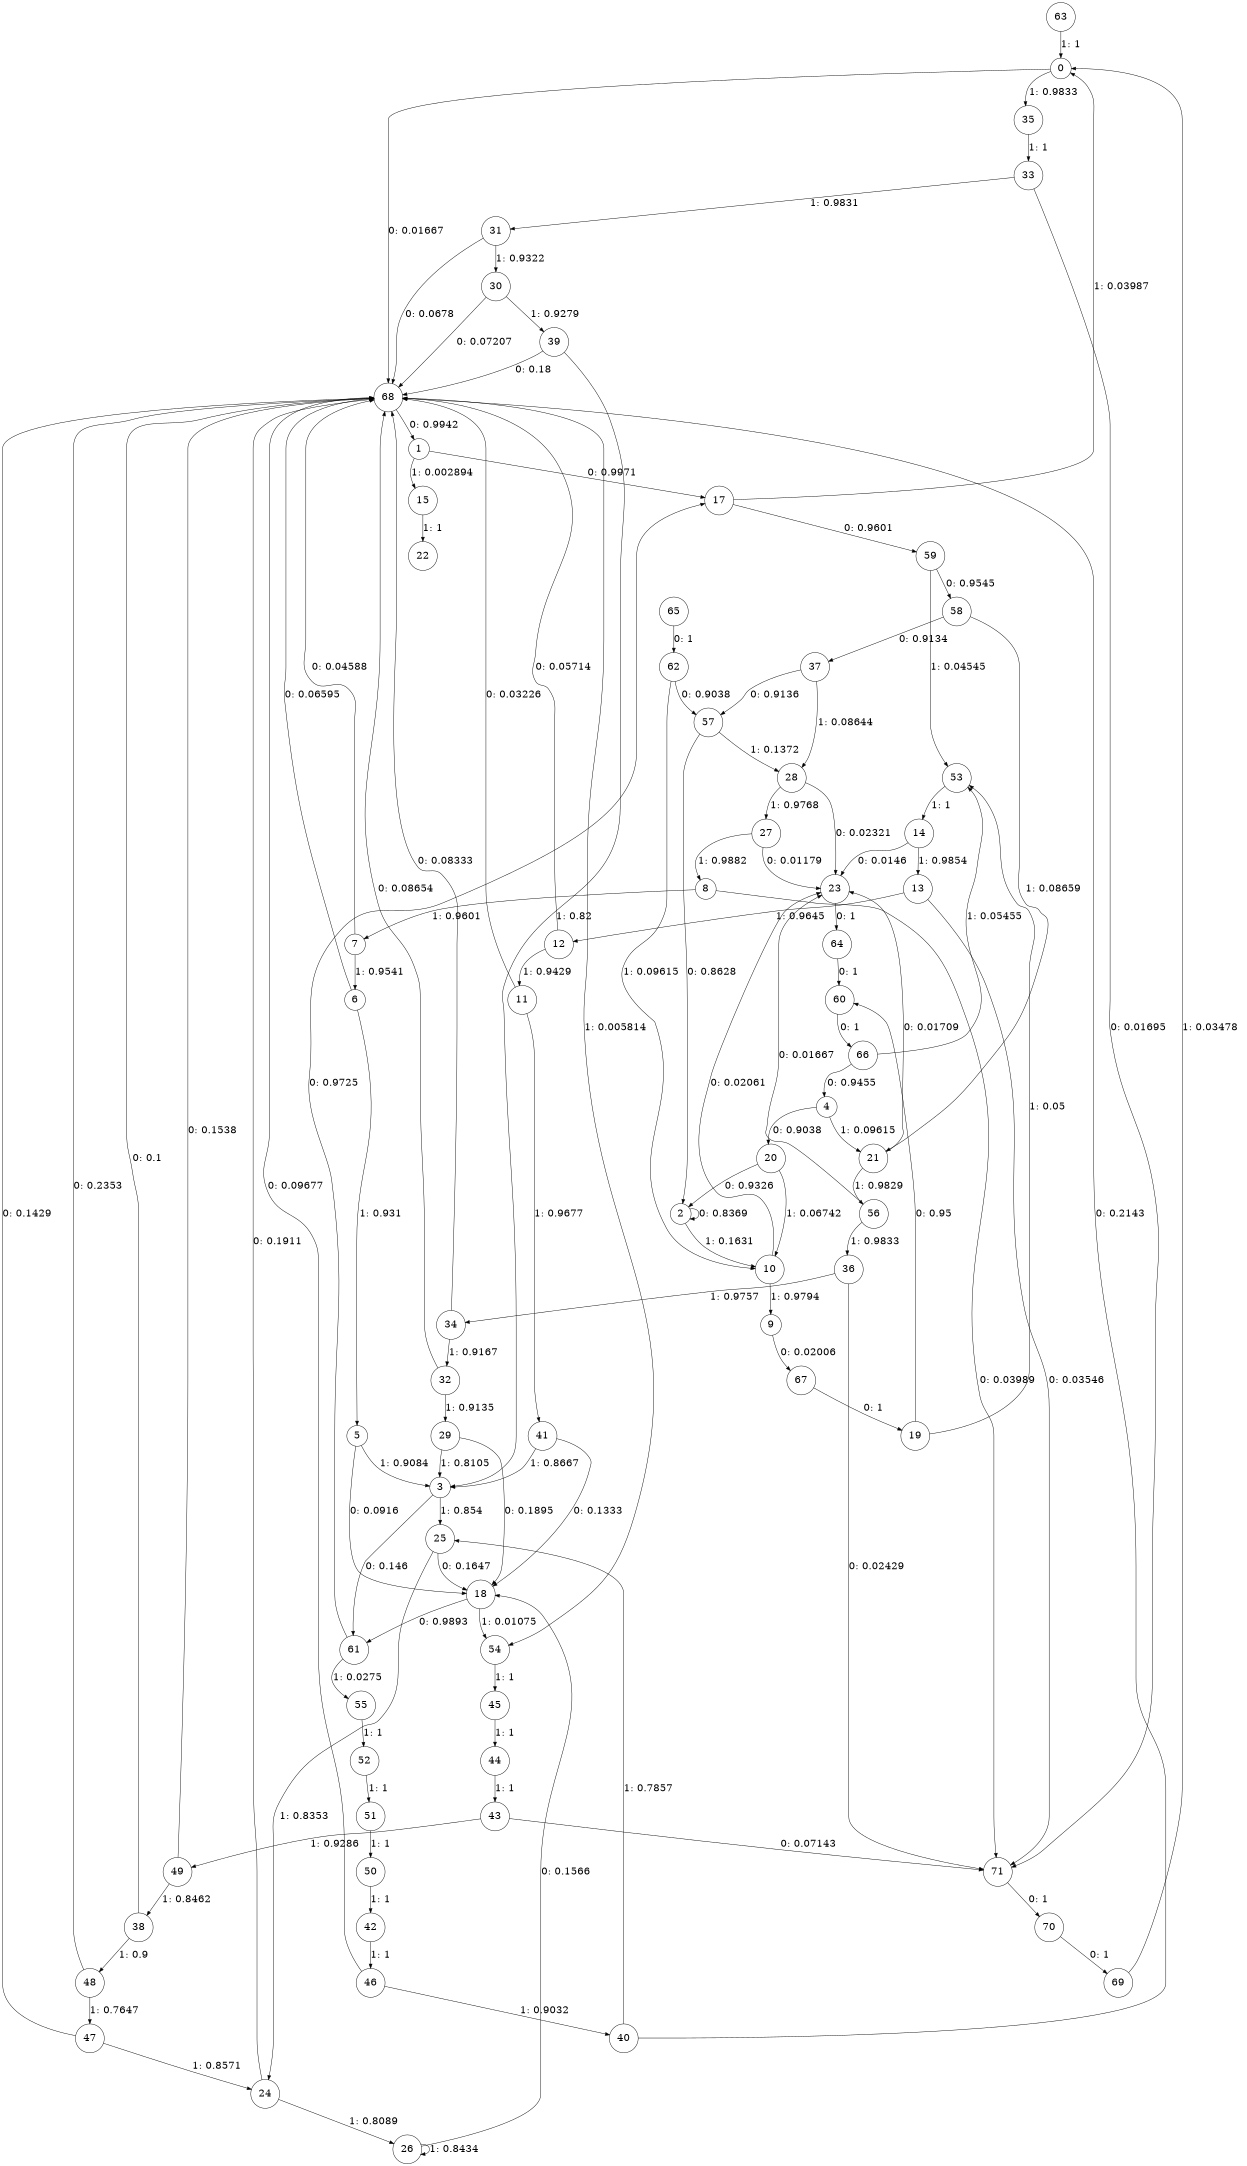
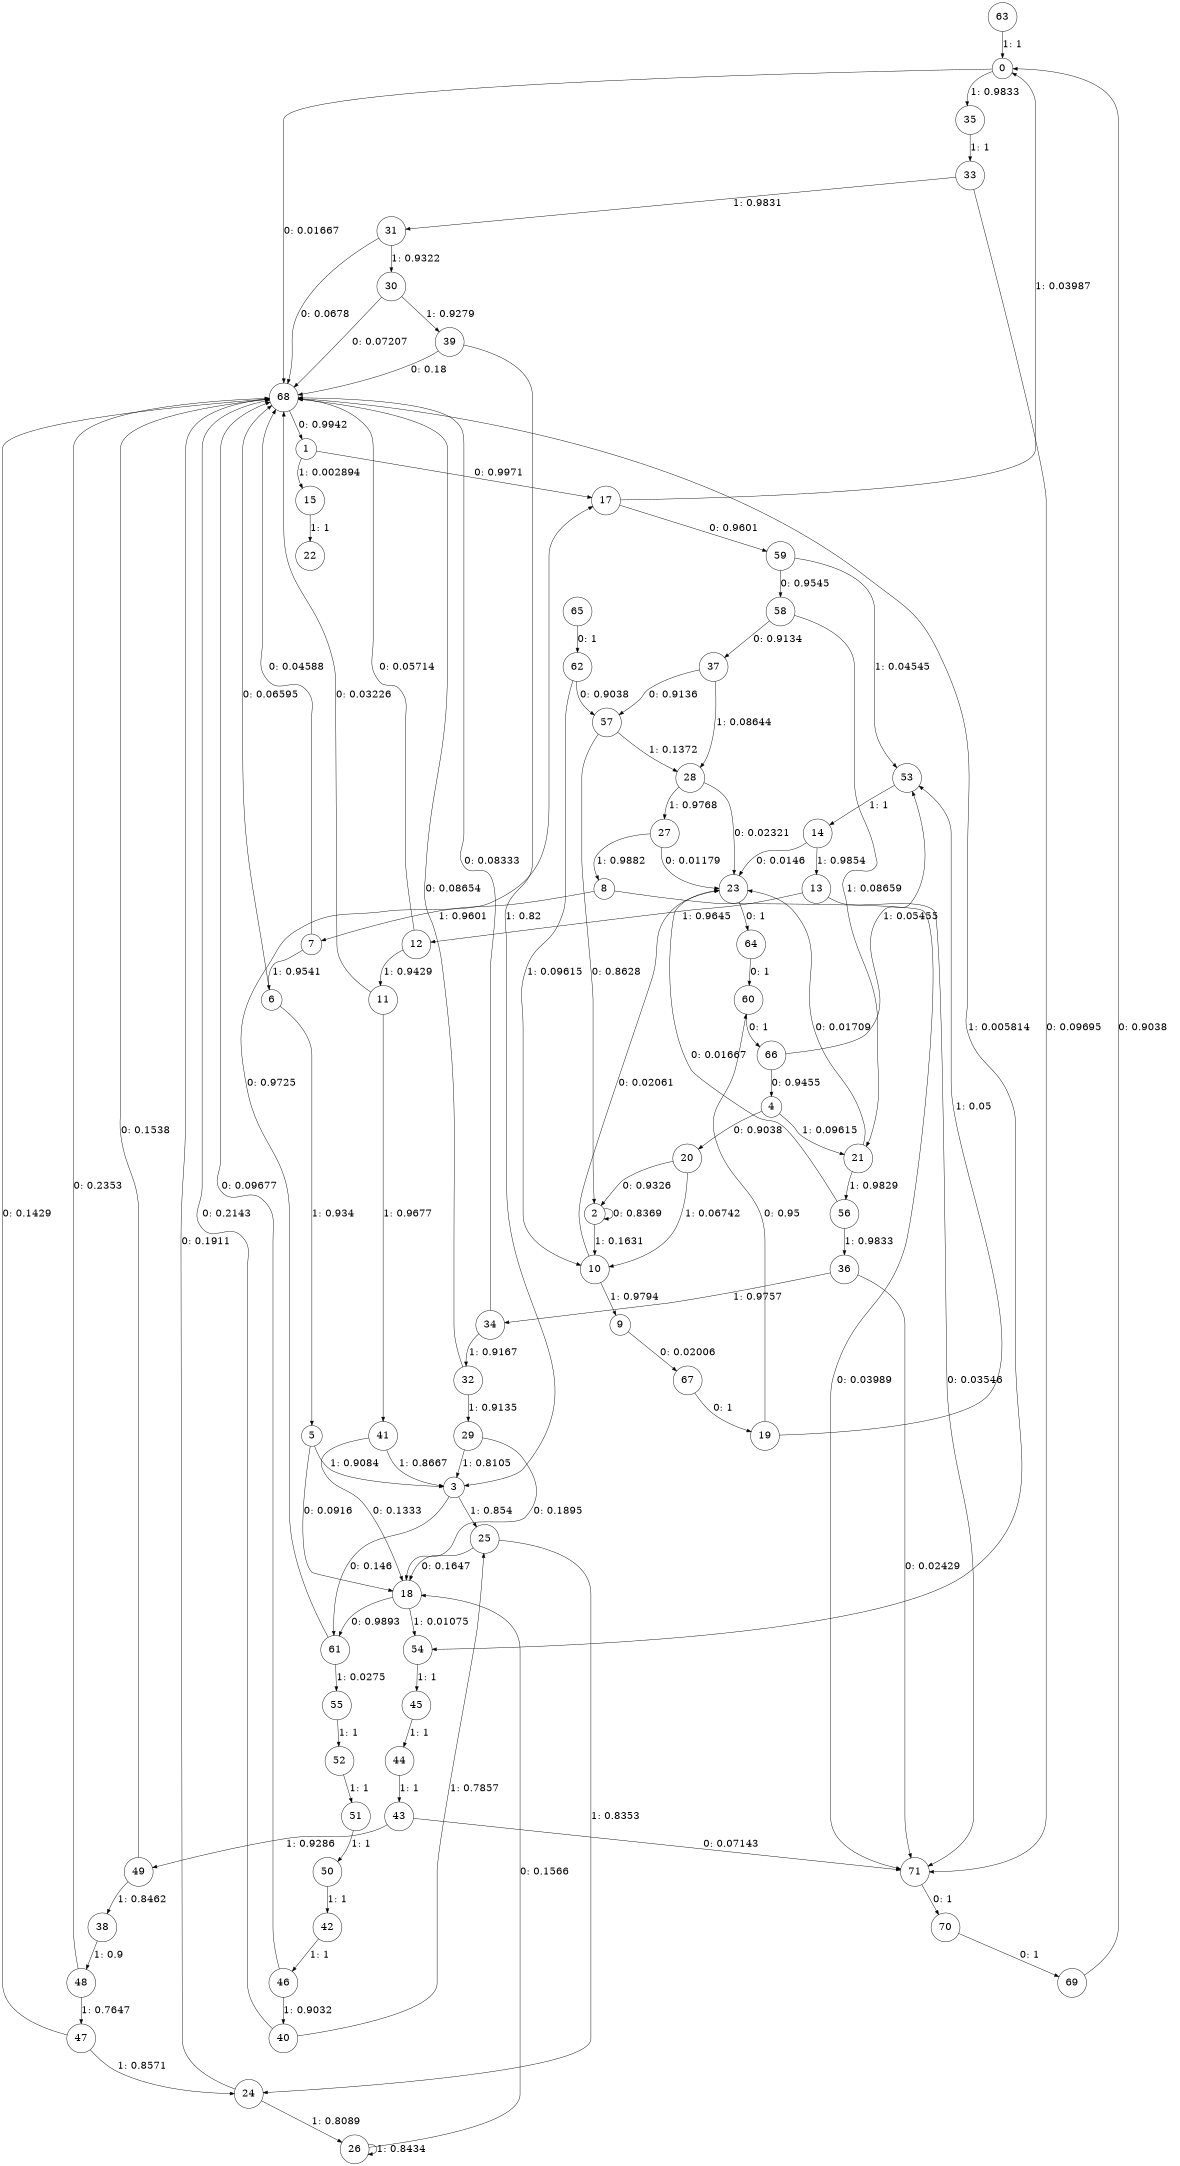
edge "33" -> "71": label "0: 0.01695  " -> "0: 0.09695  "
edge "69" -> "0": label "1: 0.03478  " -> "0: 0.9038   "
edge "38" -> "68": removed, label "0: 0.1"
edge "6" -> "5": label "1: 0.931    " -> "1: 0.934    "
